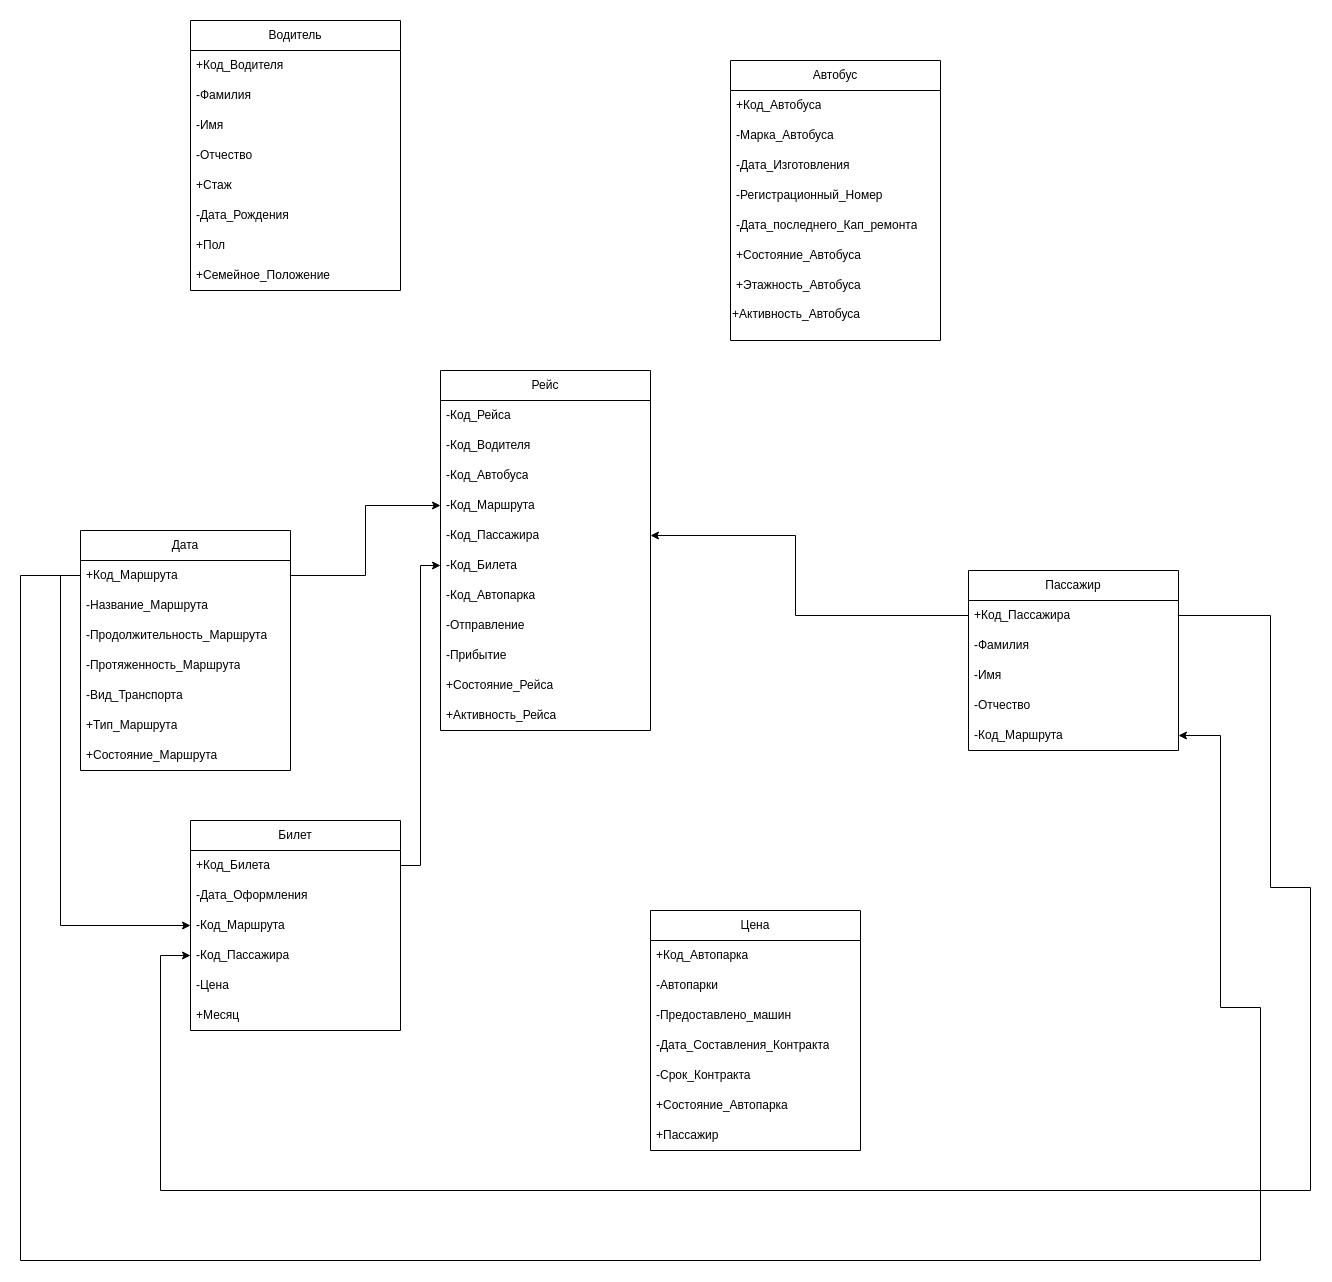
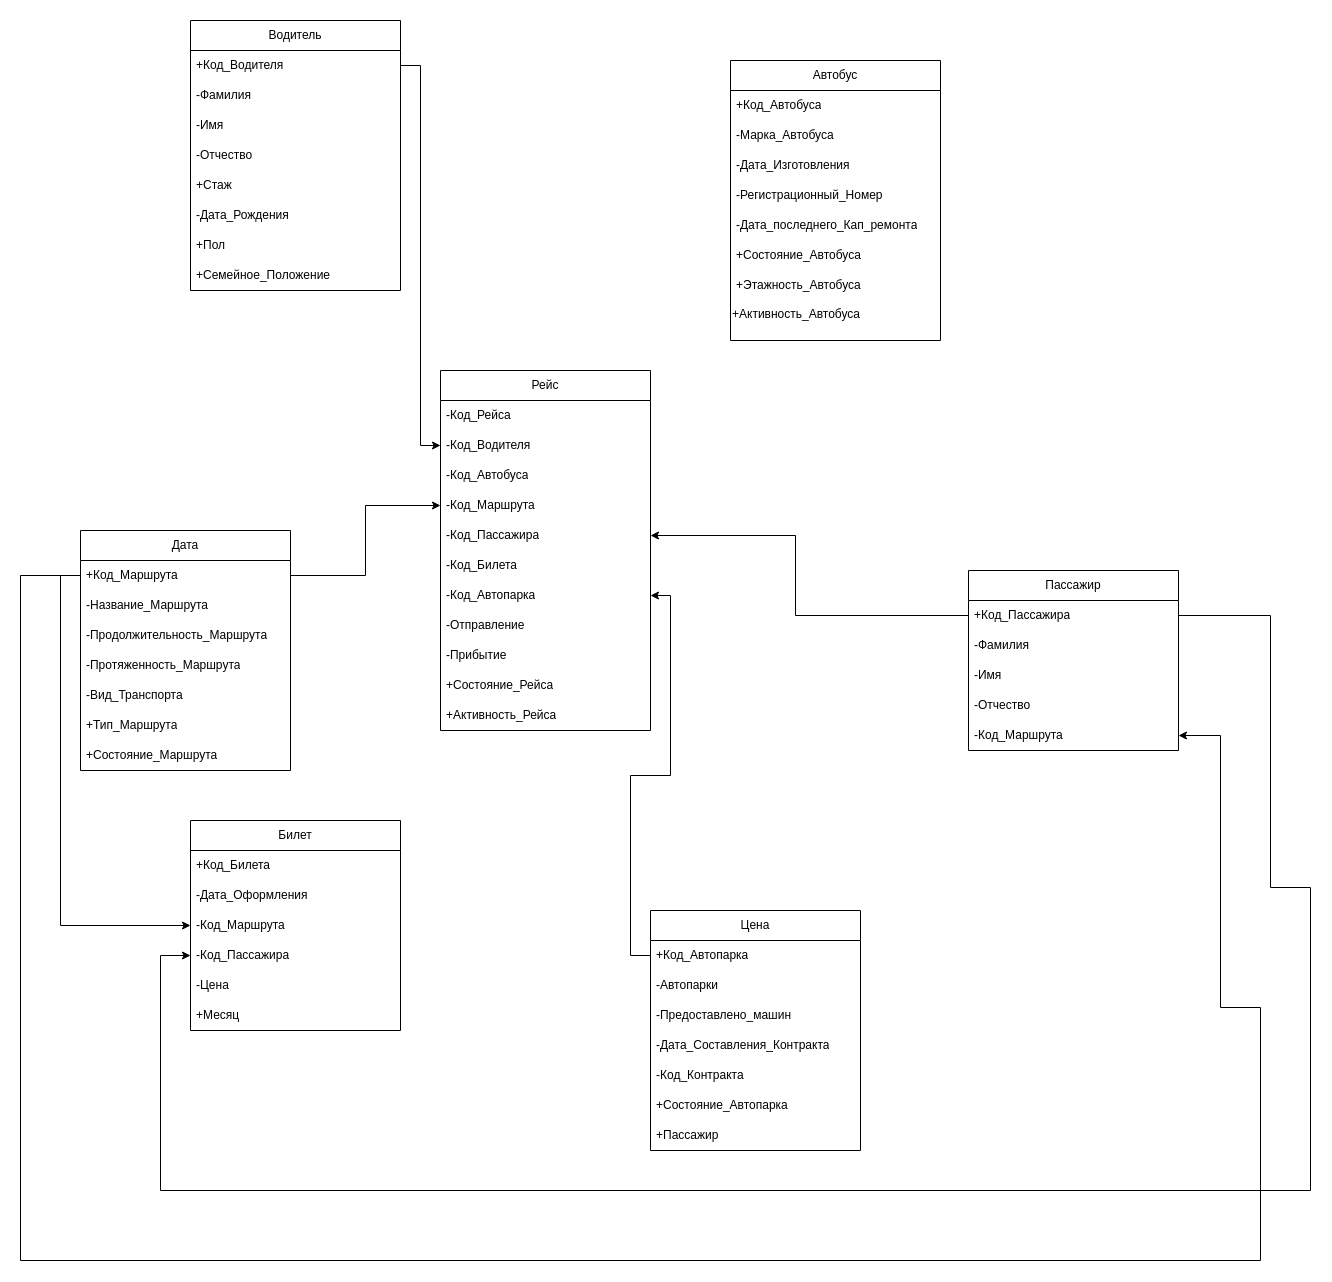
edge "+Код_Водителя" -> "-Код_Водителя": added
edge "+Код_Билета" -> "-Код_Билета": removed
edge "+Код_Автопарка" -> "-Код_Автопарка": added
node "-Срок_Контракта": label "-Срок_Контракта" -> "-Код_Контракта"
